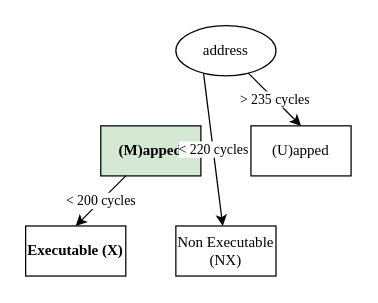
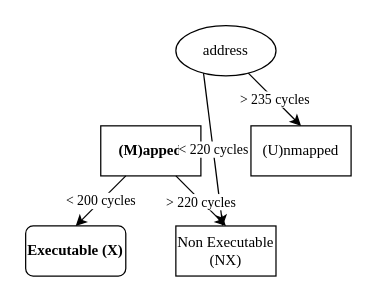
node "(M)apped": fillcolor #d5e8d4 -> #ffffff
node "(U)apped": label "(U)apped" -> "(U)nmapped"
edge "(M)apped" -> "Non Executable (NX)": added, label "> 220 cycles"
node "Executable (X)": shape rectangle -> rounded rectangle
